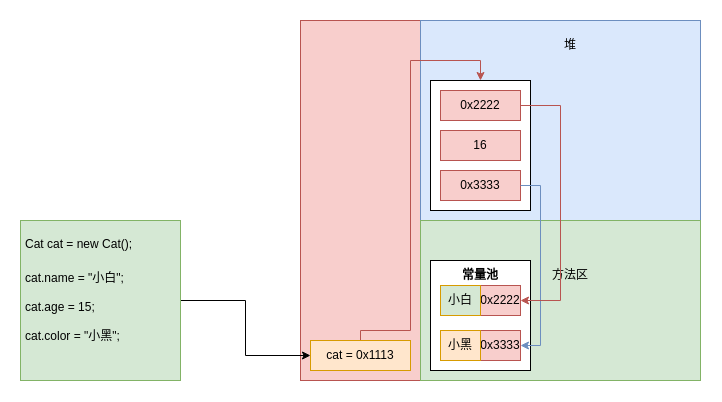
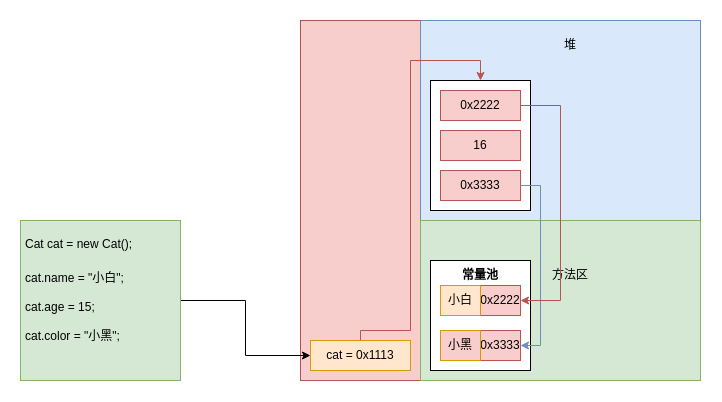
node "小白": fillcolor #d5e8d4 -> #ffe6cc
node "小黑": fillcolor #ffe6cc -> #f8cecc
